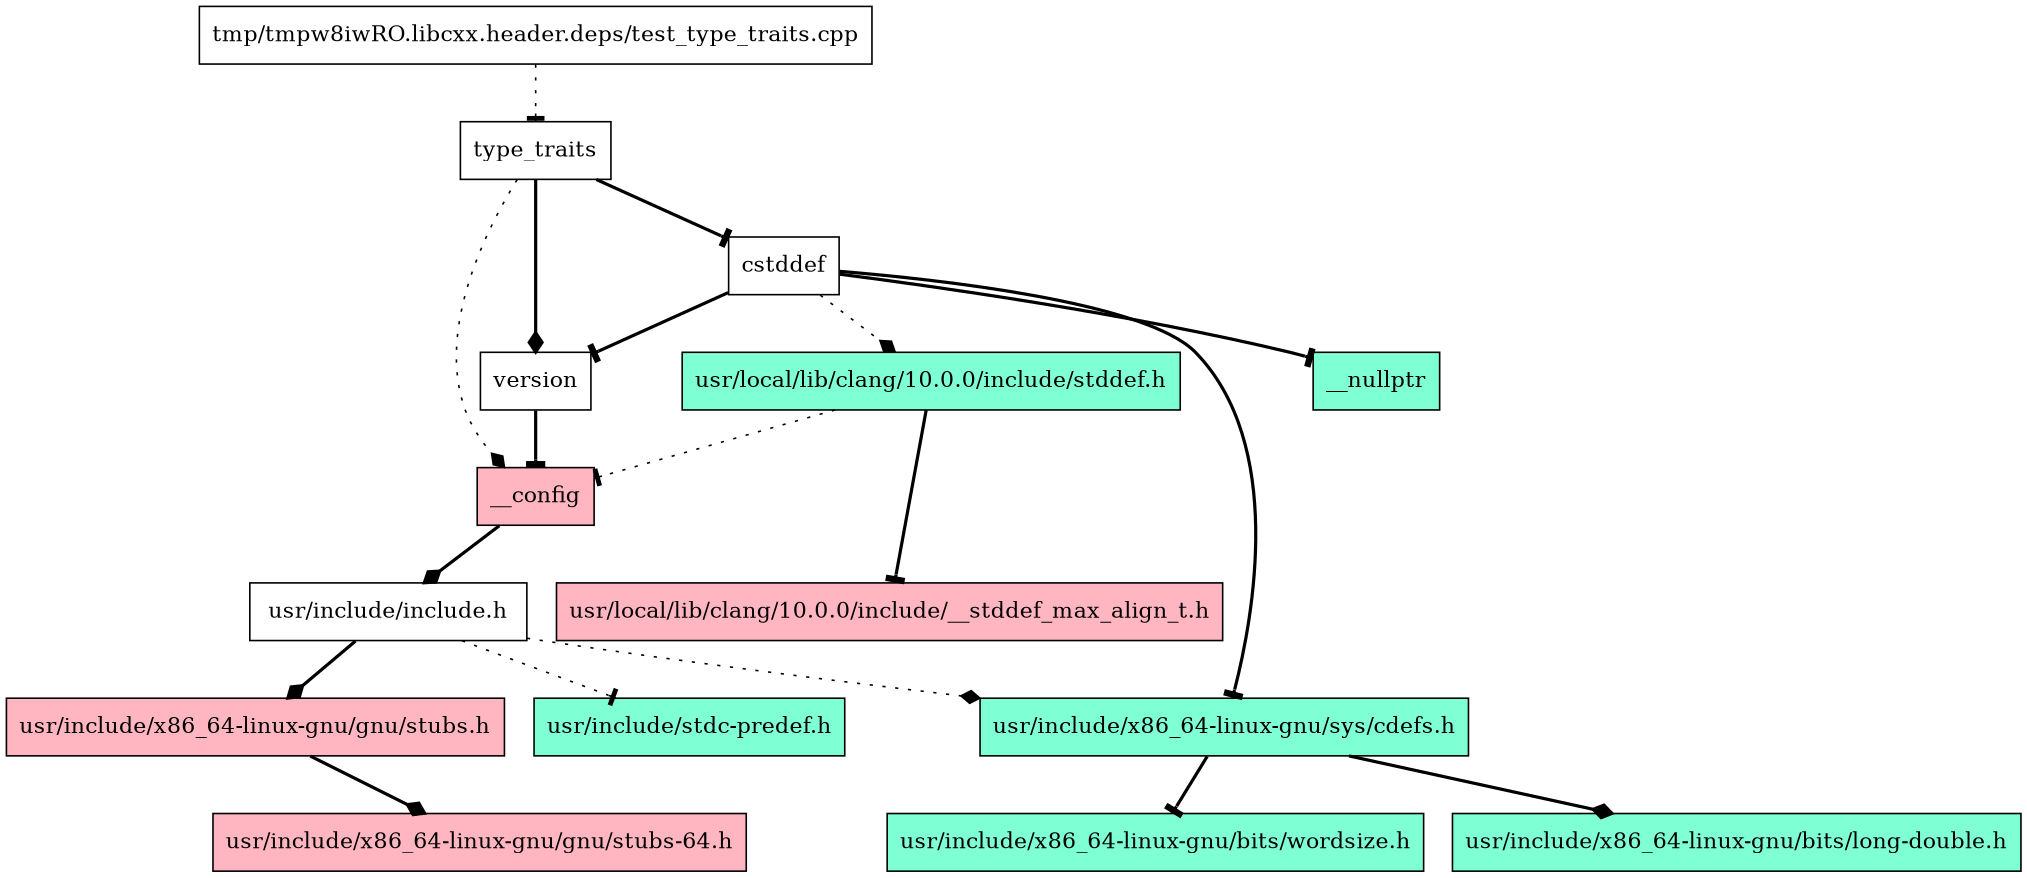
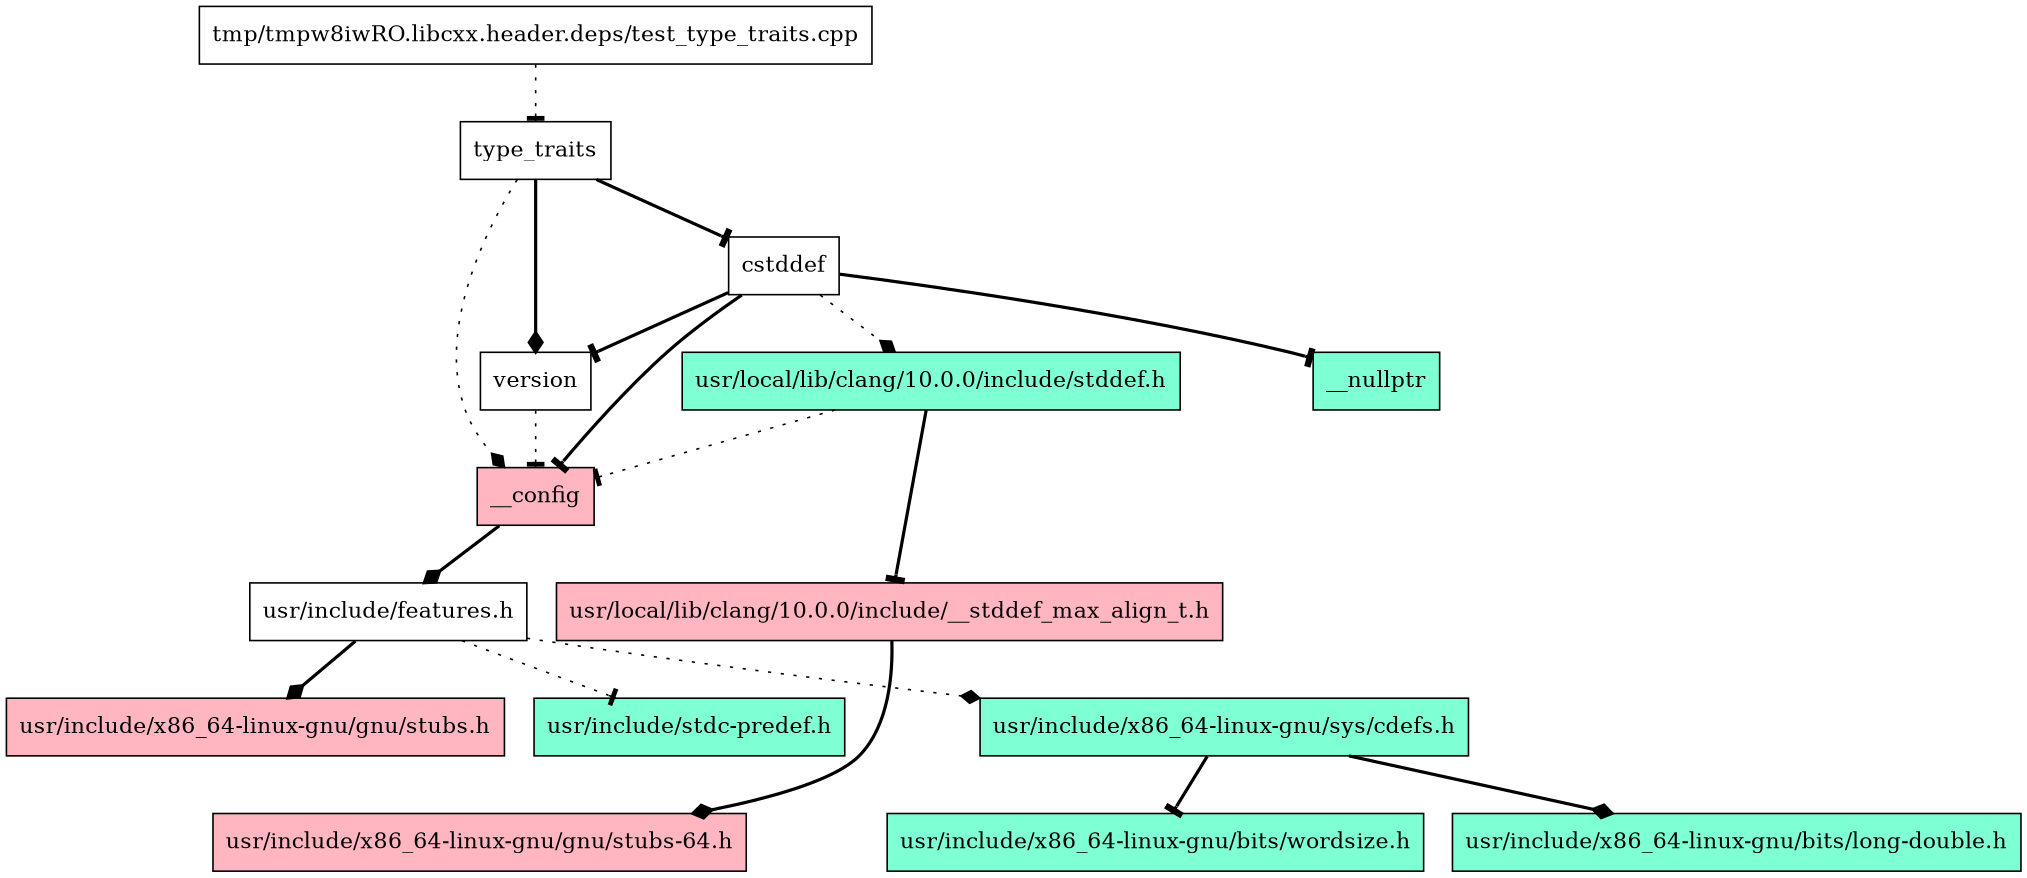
edge "cstddef" -> "usr/include/x86_64-linux-gnu/sys/cdefs.h": now "cstddef" -> "__config"
edge "version" -> "__config": style bold -> dotted
node "usr/include/include.h": label "usr/include/include.h" -> "usr/include/features.h"
edge "usr/include/x86_64-linux-gnu/gnu/stubs.h" -> "usr/include/x86_64-linux-gnu/gnu/stubs-64.h": now "usr/local/lib/clang/10.0.0/include/__stddef_max_align_t.h" -> "usr/include/x86_64-linux-gnu/gnu/stubs-64.h"
